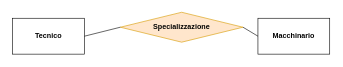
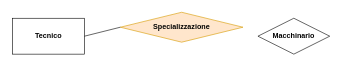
edge "Specializzazione" -- "Macchinario": removed
node "Macchinario": shape rectangle -> diamond
